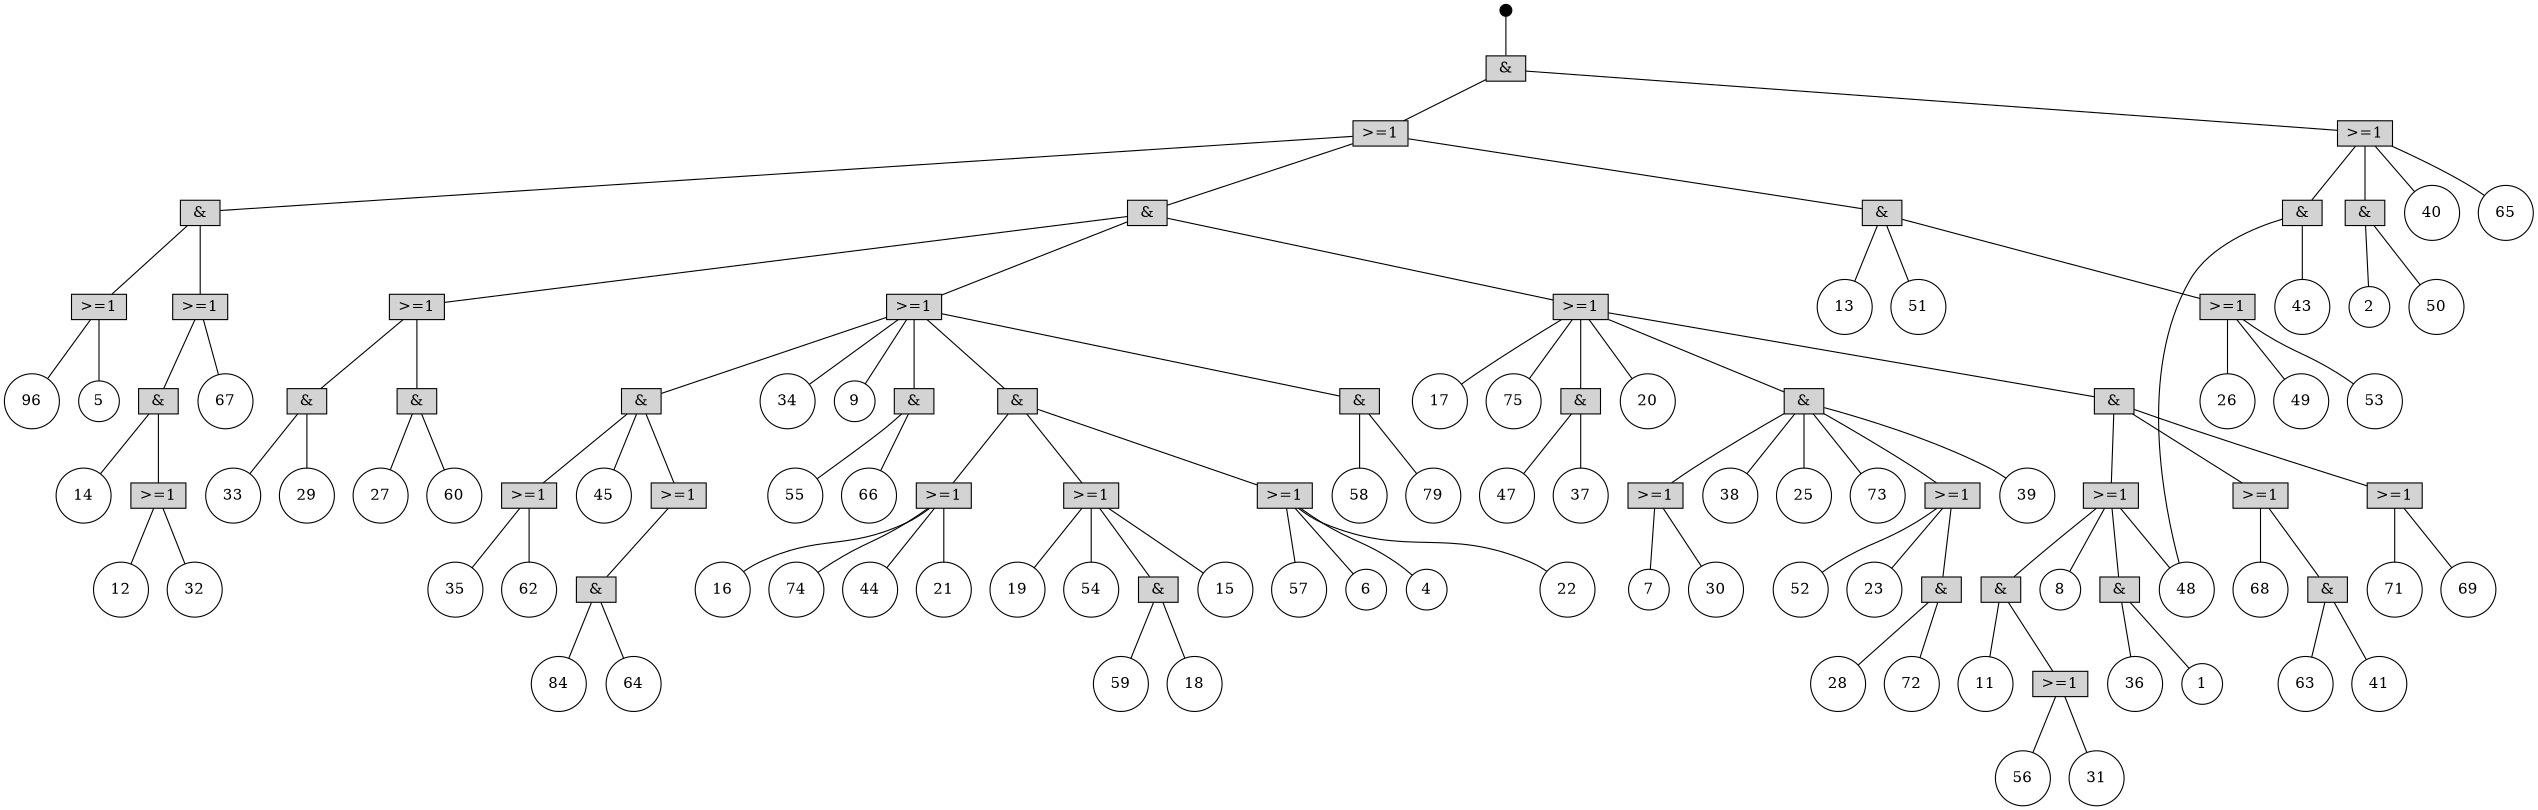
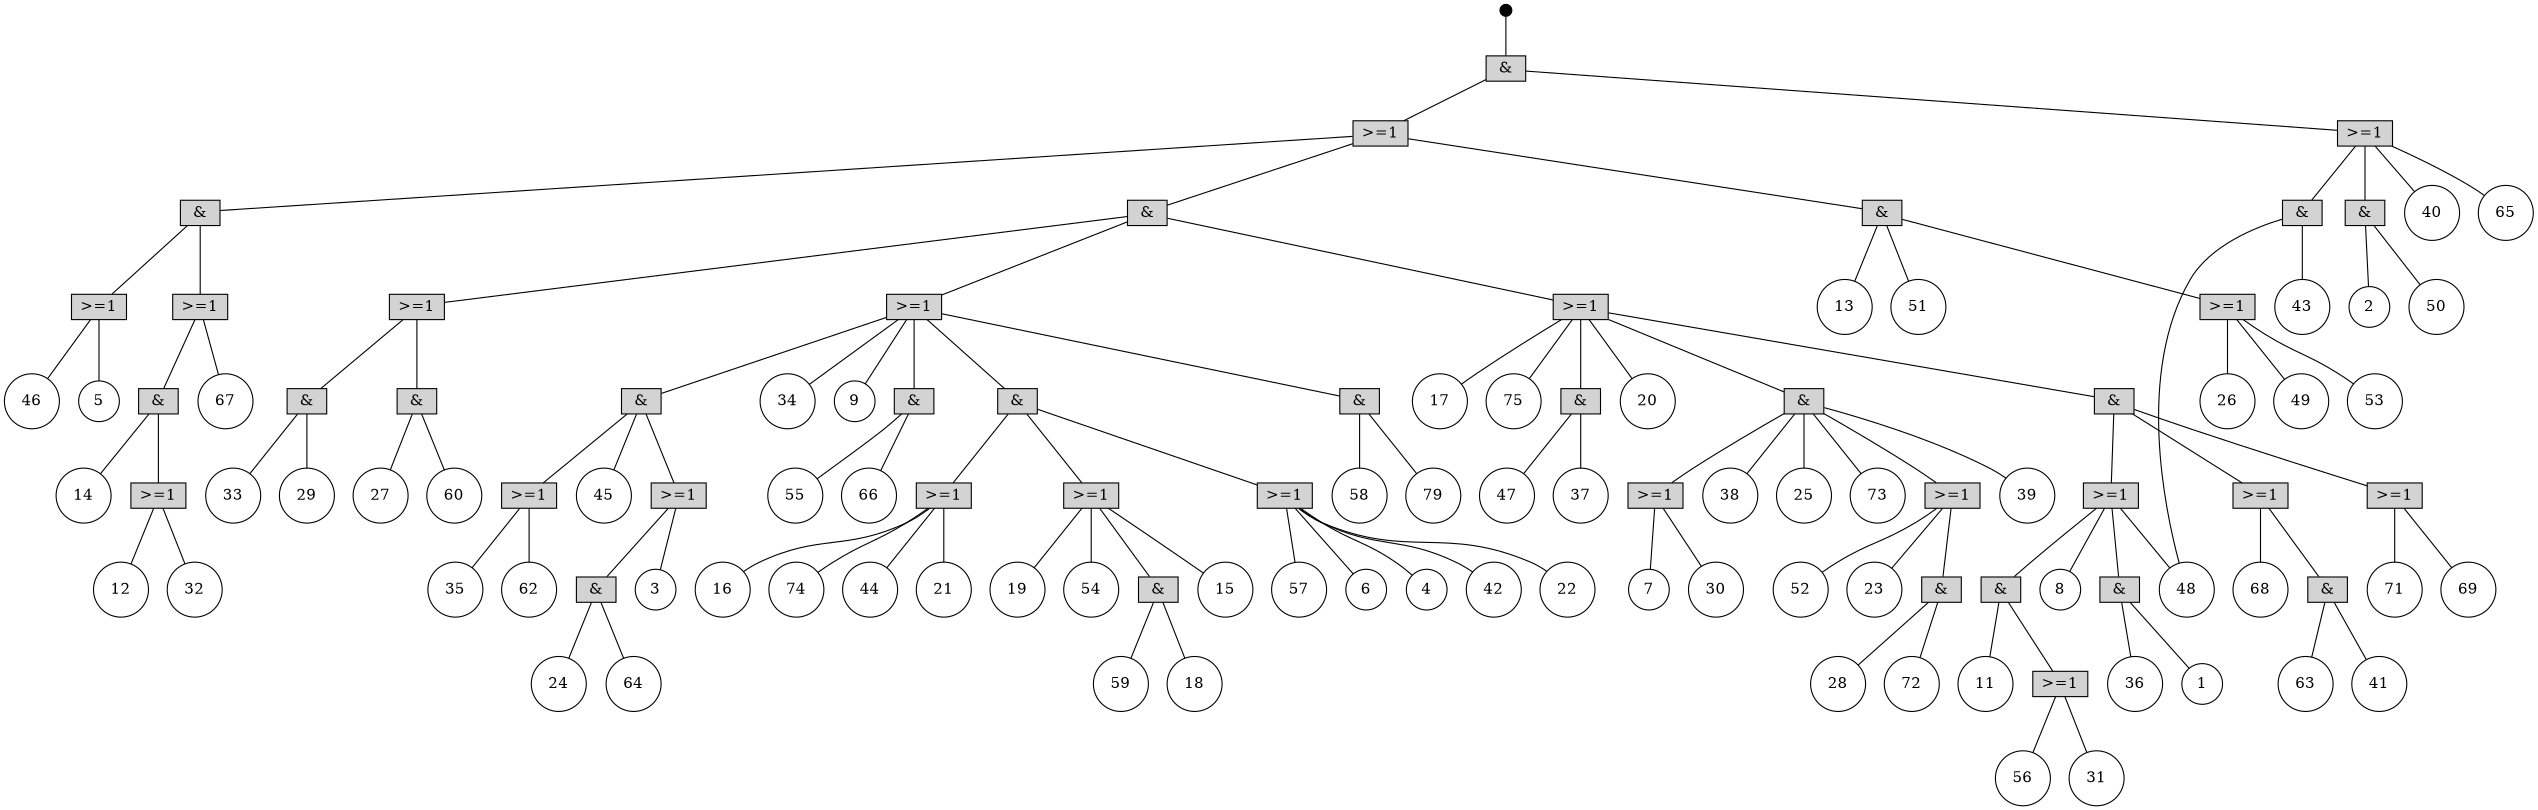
node "96": label "96" -> "46"
node "3": added
node "42": added
node "84": label "84" -> "24"
